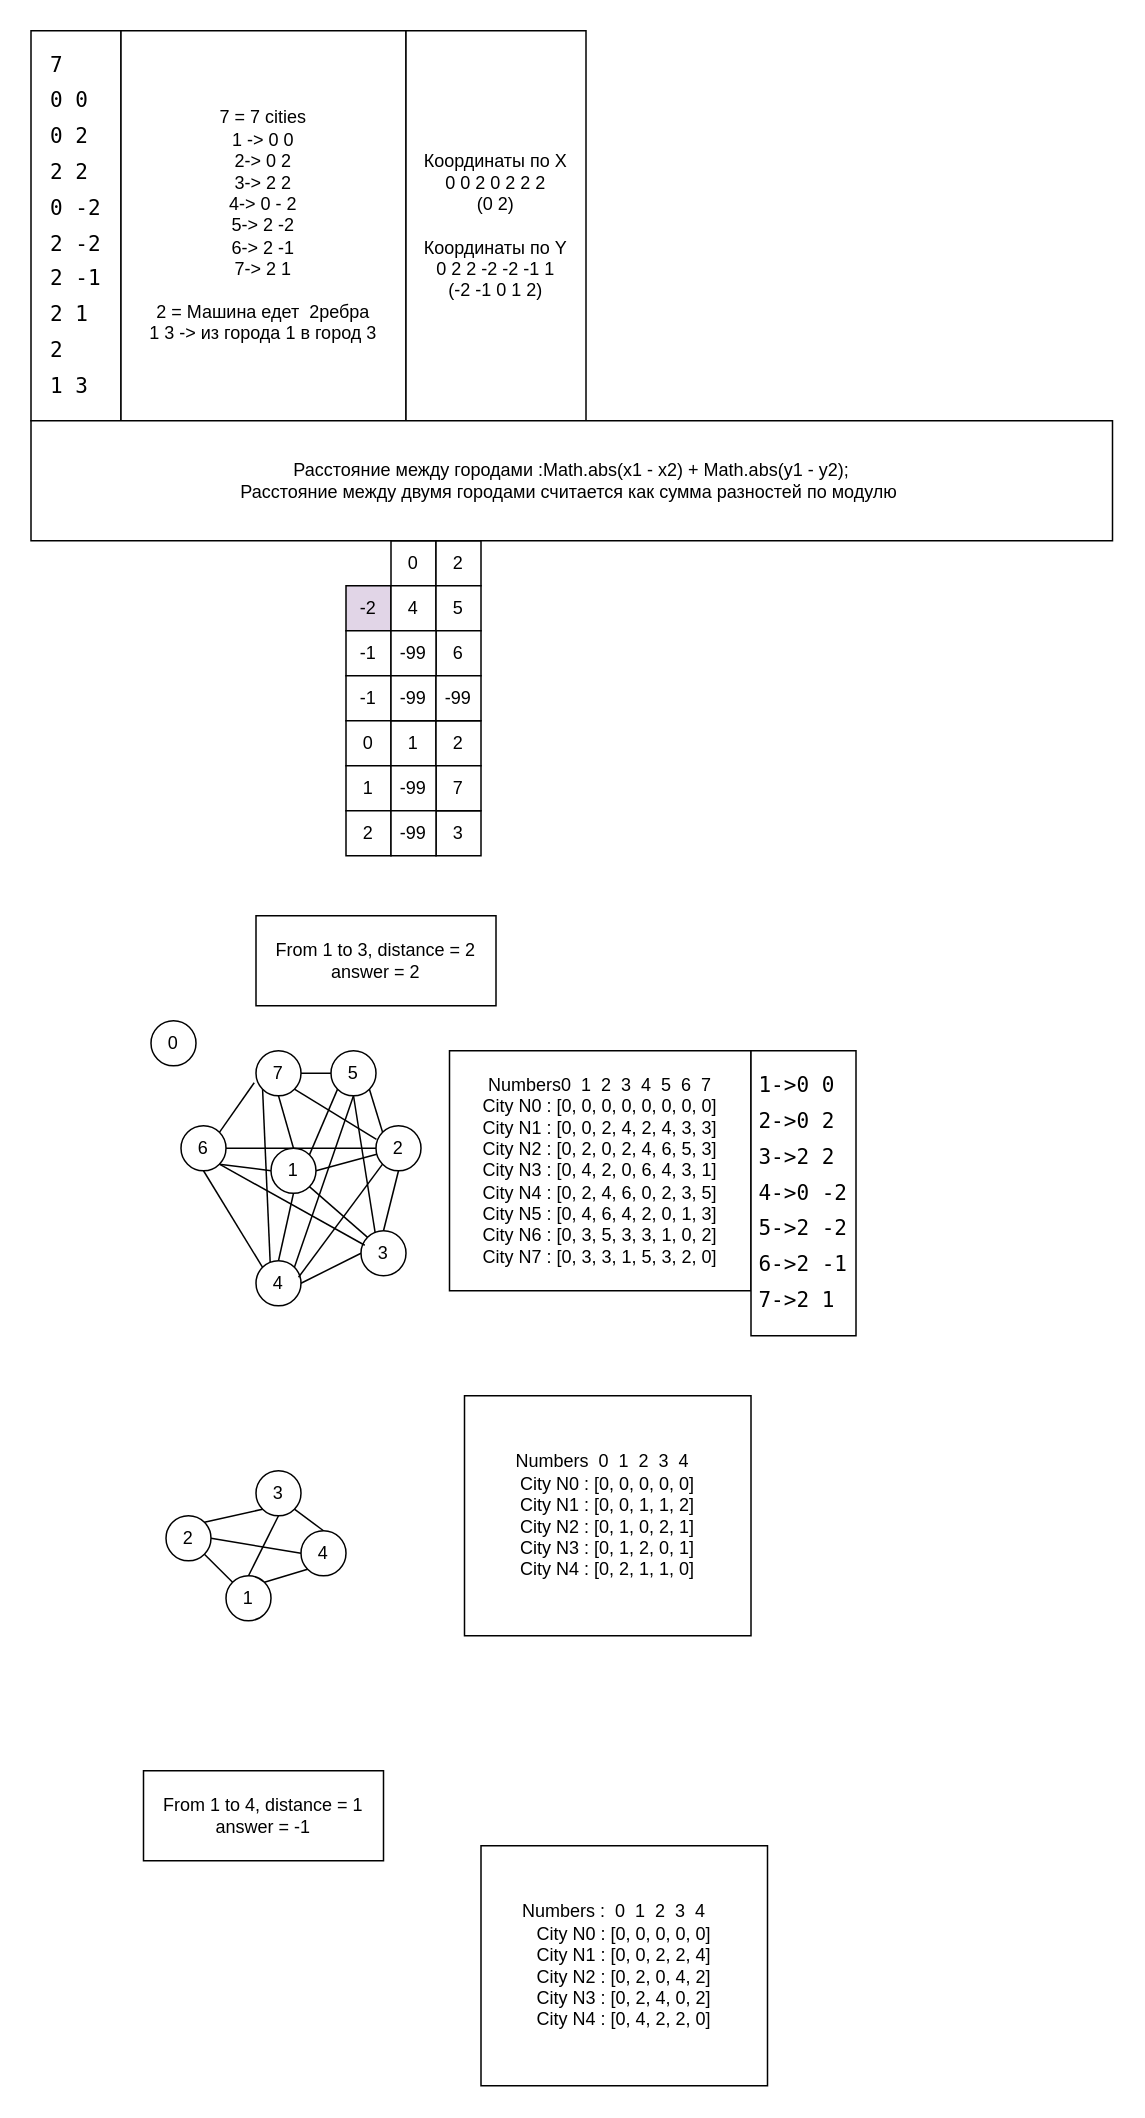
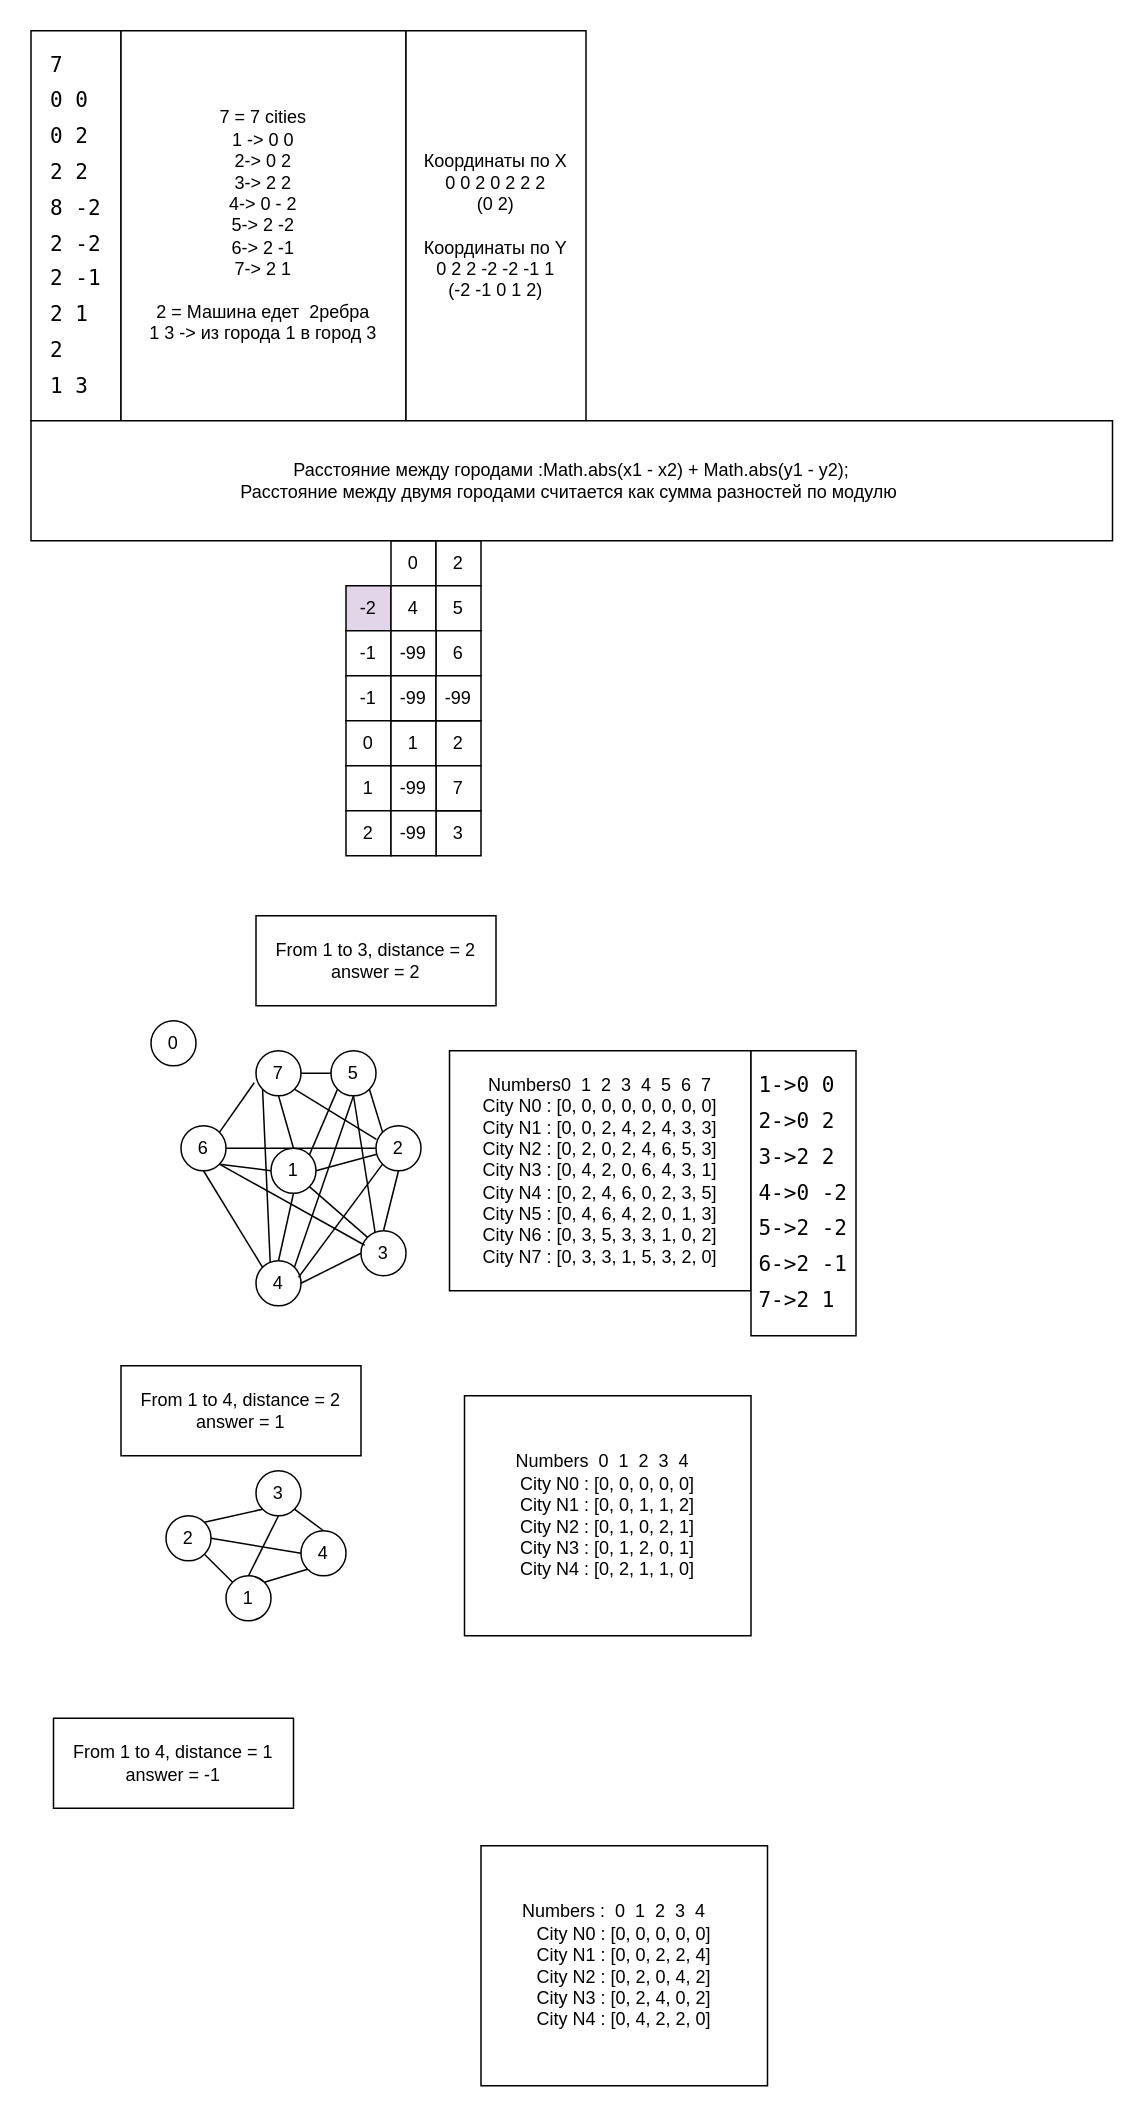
node "7 0 0 0 2 2 2 0 -2 2 -2 2 -1 2 1 2 1 3": label "7 0 0 0 2 2 2 0 -2 2 -2 2 -1 2 1 2 1 3" -> "7 0 0 0 2 2 2 8 -2 2 -2 2 -1 2 1 2 1 3"
node "From 1 to 4, distance = 2 answer = 1": added
node "From 1 to 4, distance = 1 answer = -1": moved (263, 1816) -> (173, 1763)
